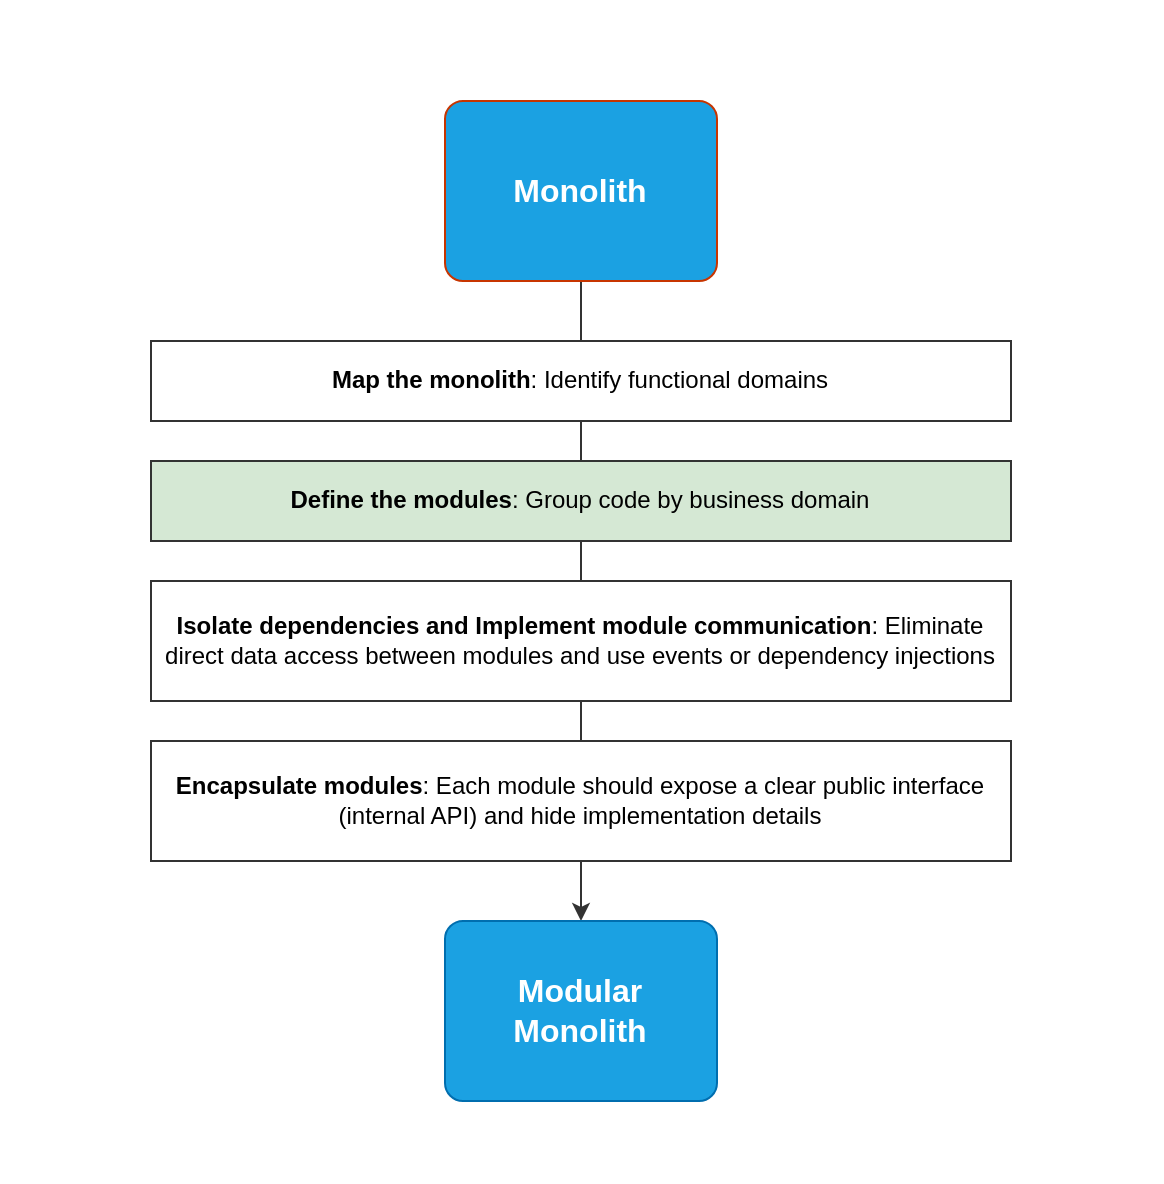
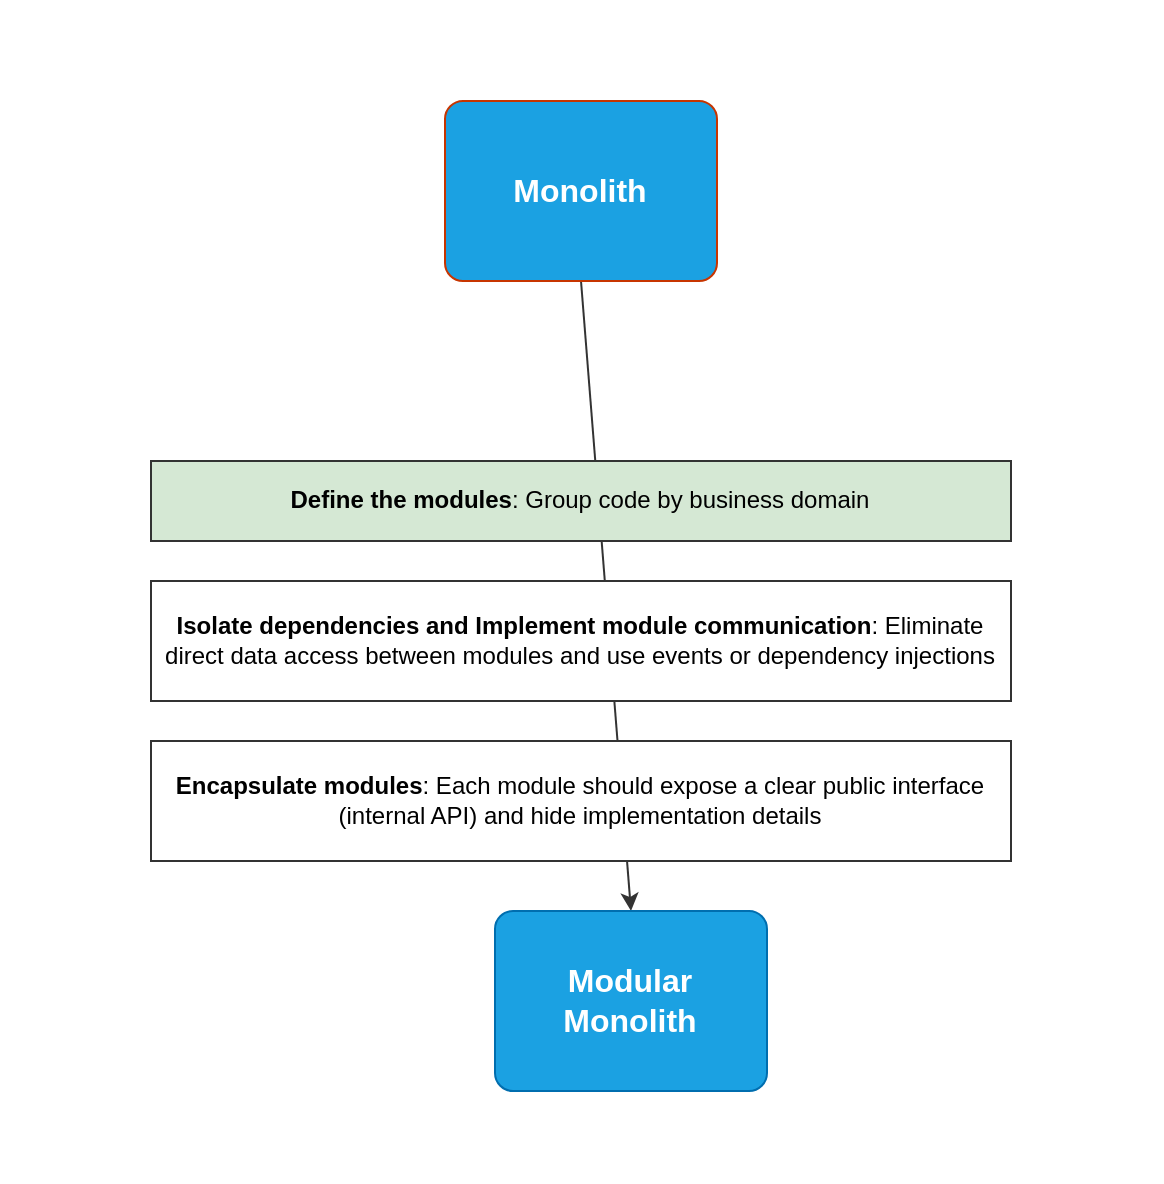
node "Map the monolith: Identify functional domains": removed
node "Modular Monolith": moved (581, 1011) -> (631, 1001)
